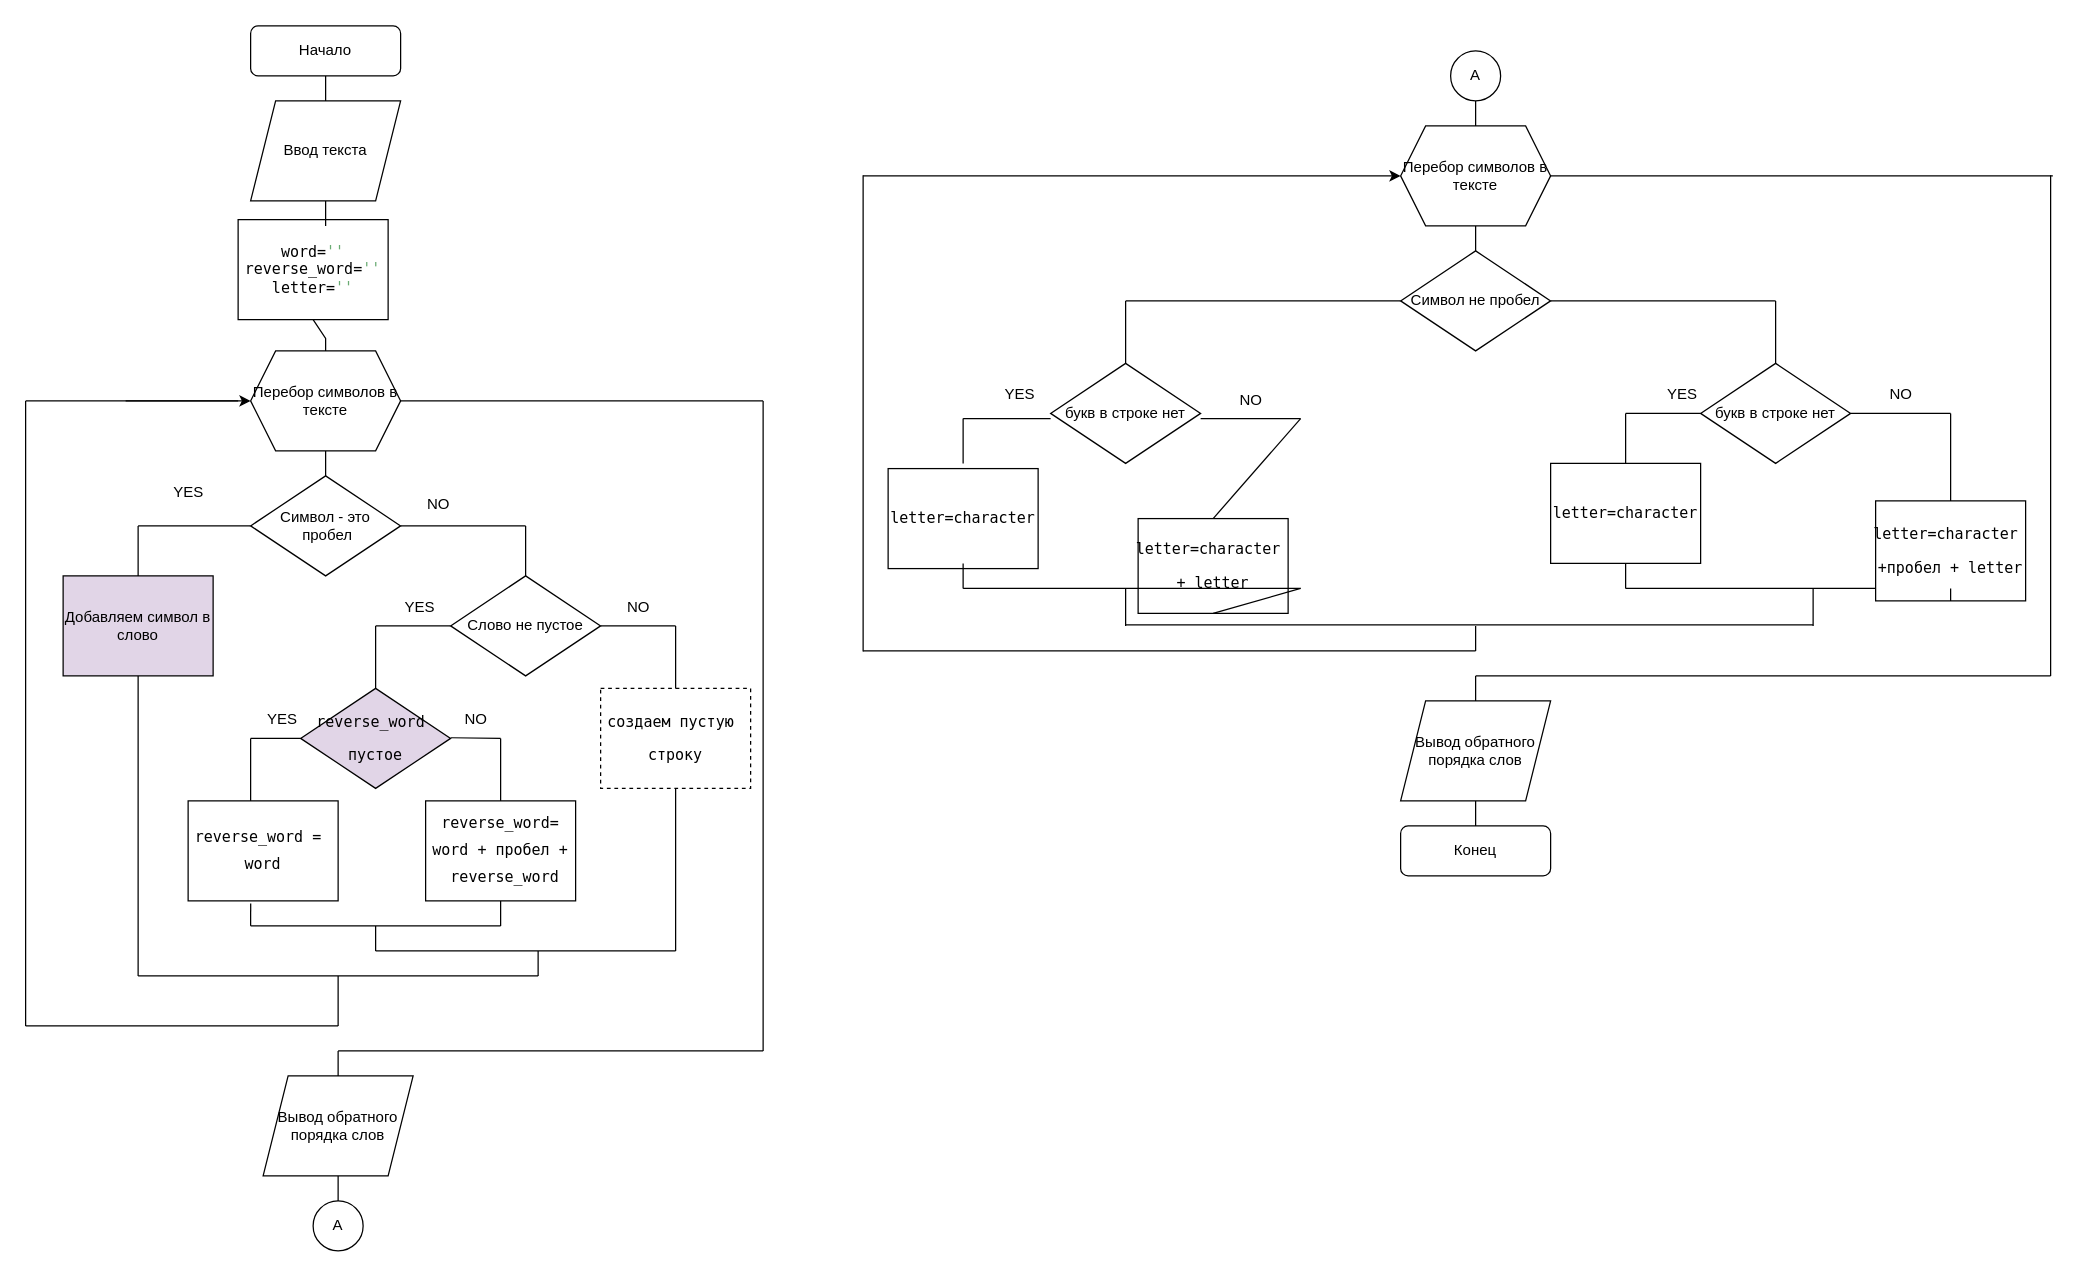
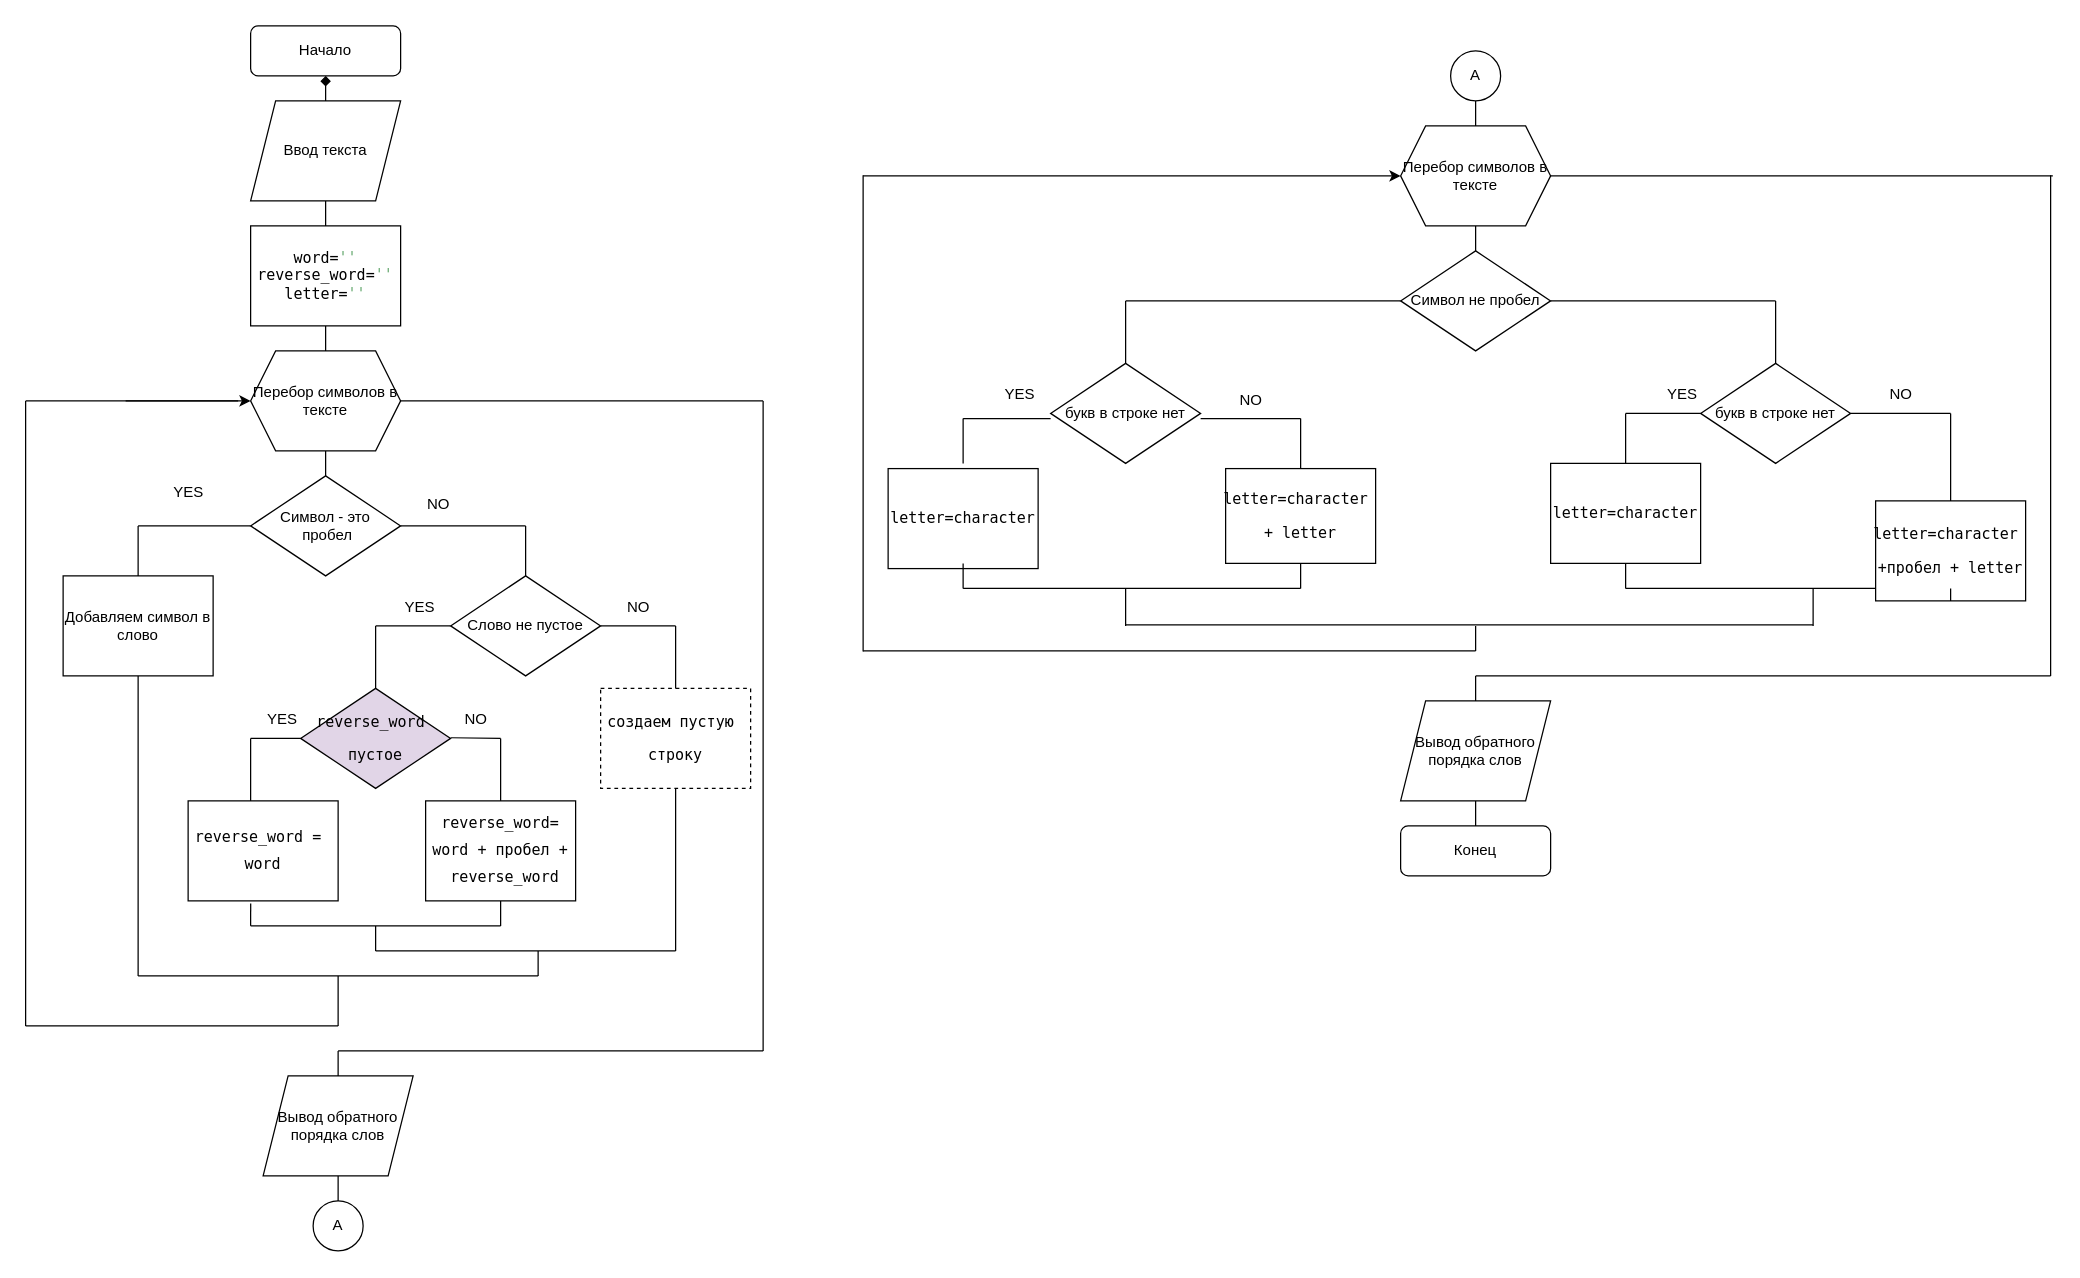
edge "Начало" -- "Ввод текста": arrowhead none -> diamond
node "word='' reverse_word='' letter=''": moved (313, 269) -> (326, 276)
node "letter=character + letter": moved (1213, 566) -> (1301, 516)
node "Добавляем символ в слово": fillcolor #e1d5e7 -> #ffffff
